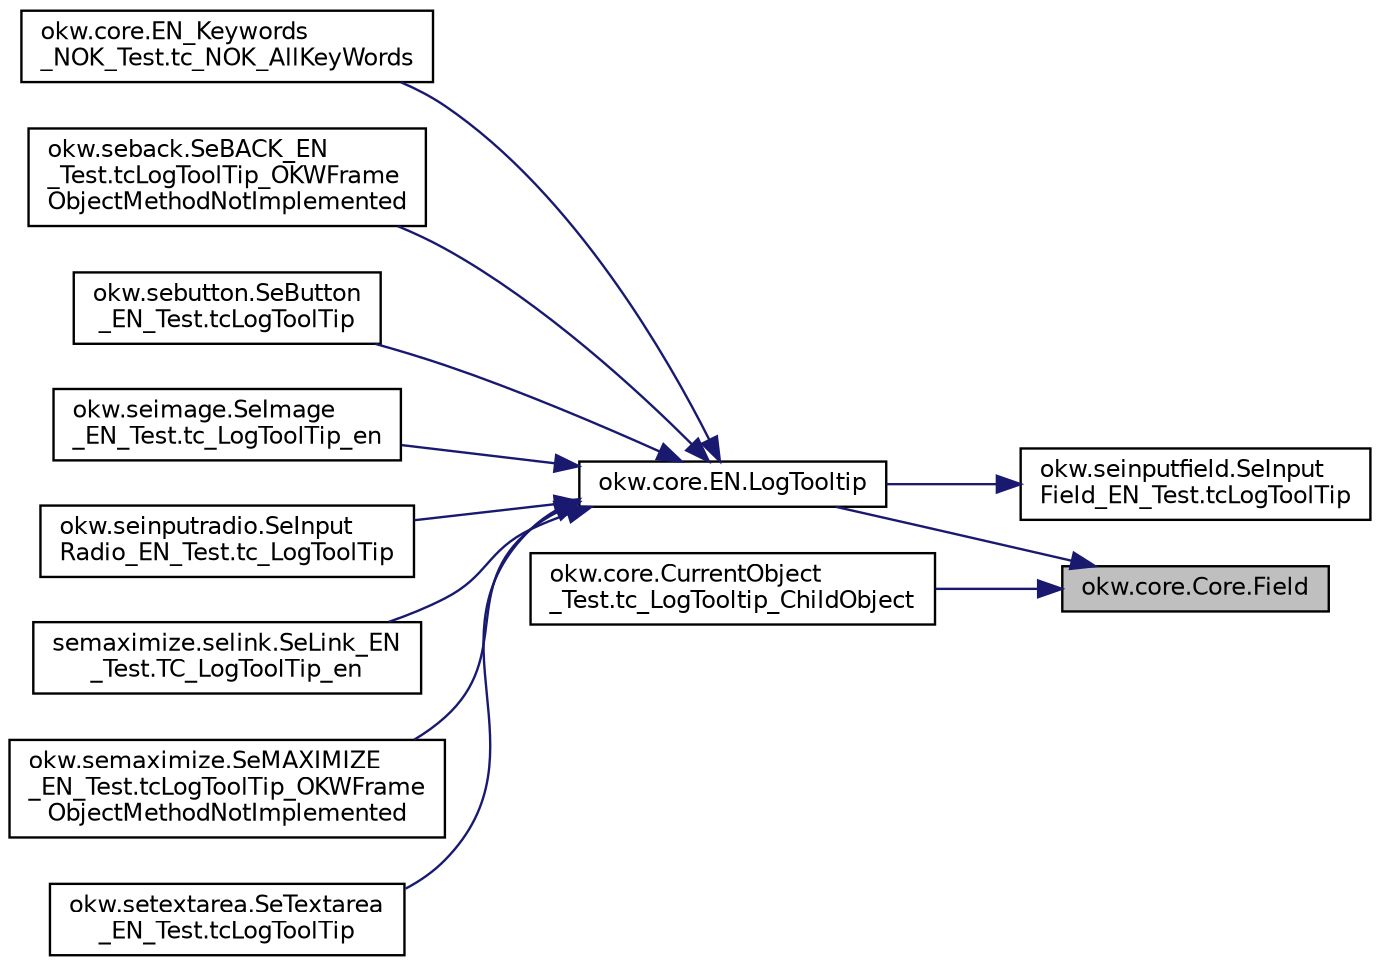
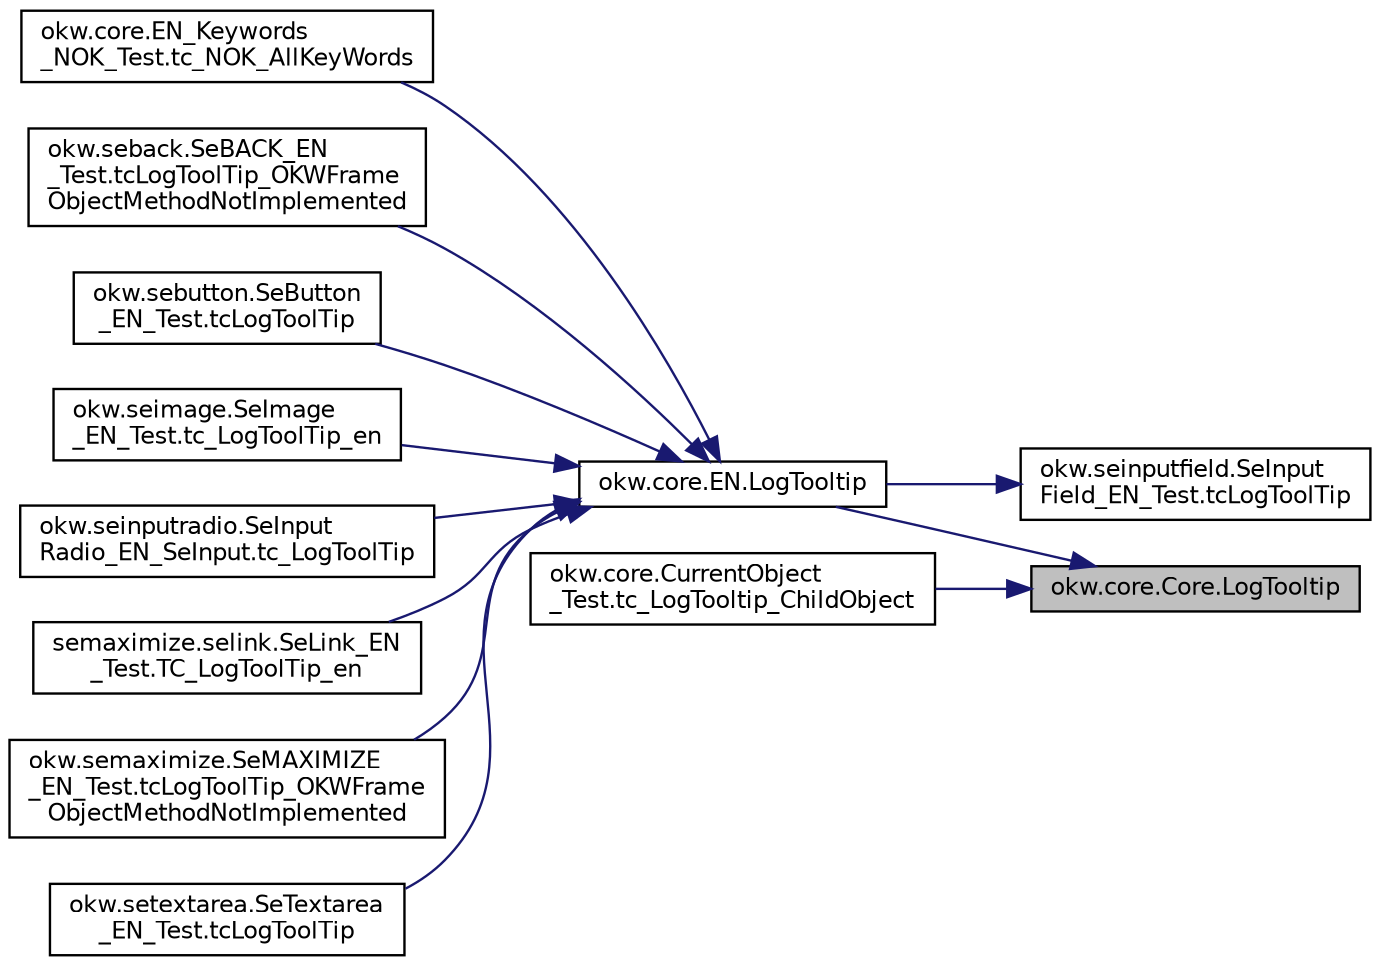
node "okw.seinputradio.SeInput Radio_EN_Test.tc_LogToolTip": label "okw.seinputradio.SeInput Radio_EN_Test.tc_LogToolTip" -> "okw.seinputradio.SeInput Radio_EN_SeInput.tc_LogToolTip"
node "okw.core.Core.Field": label "okw.core.Core.Field" -> "okw.core.Core.LogTooltip"
